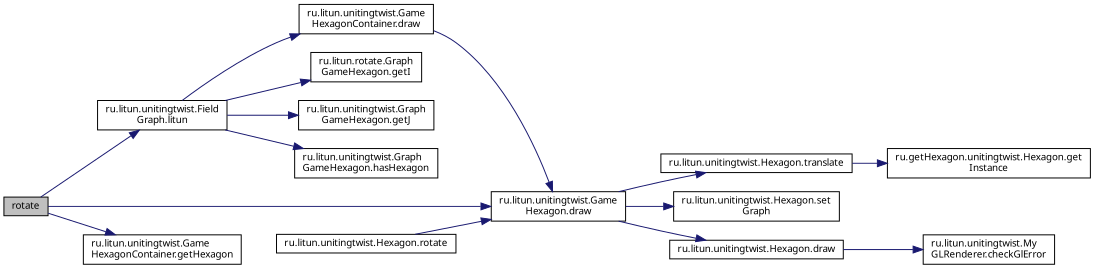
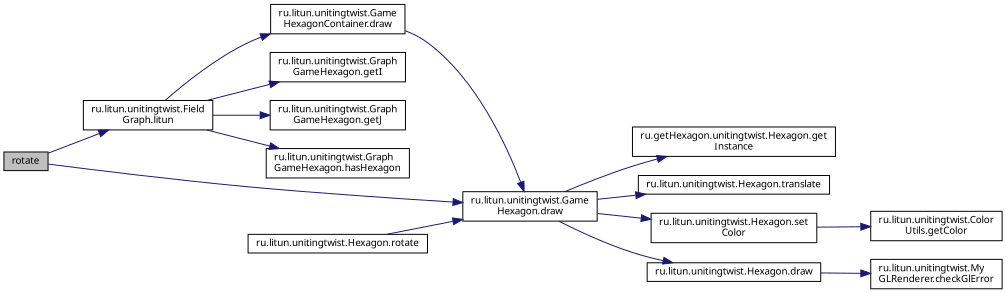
node "ru.litun.rotate.Graph GameHexagon.getI": label "ru.litun.rotate.Graph GameHexagon.getI" -> "ru.litun.unitingtwist.Graph GameHexagon.getI"
edge "ru.litun.unitingtwist.Hexagon.translate" -> "ru.getHexagon.unitingtwist.Hexagon.get Instance": now "ru.litun.unitingtwist.Game Hexagon.draw" -> "ru.getHexagon.unitingtwist.Hexagon.get Instance"
node "ru.litun.unitingtwist.Hexagon.set Graph": label "ru.litun.unitingtwist.Hexagon.set Graph" -> "ru.litun.unitingtwist.Hexagon.set Color"
node "ru.litun.unitingtwist.Color Utils.getColor": added
node "ru.litun.unitingtwist.Game HexagonContainer.getHexagon": removed
